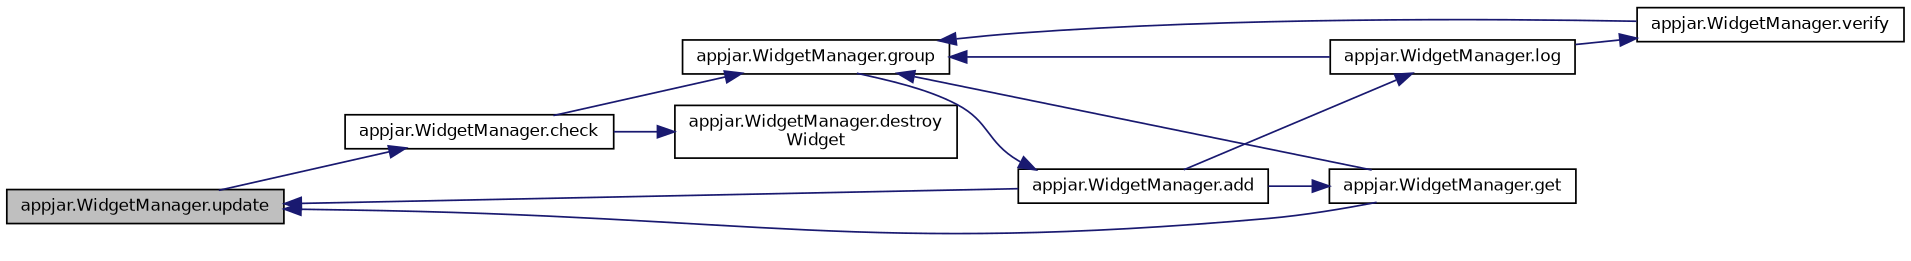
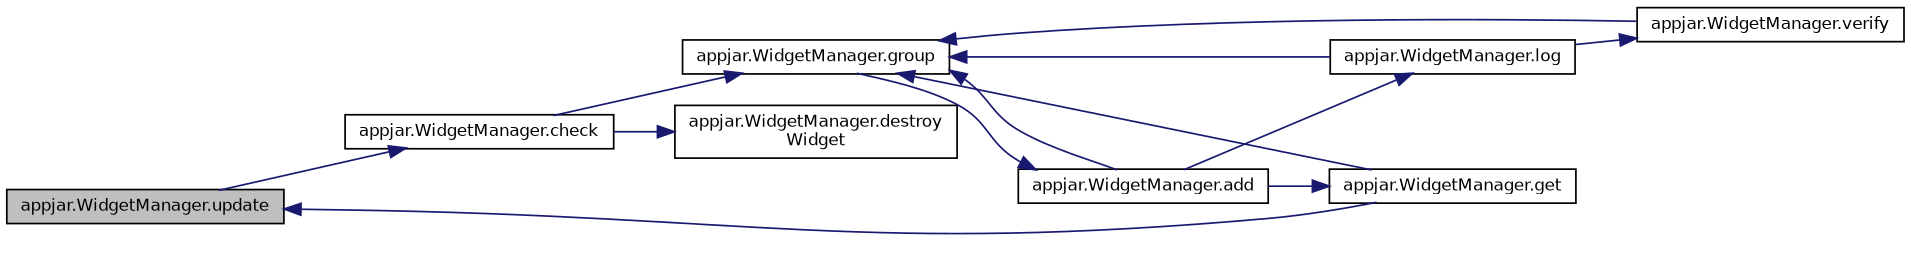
edge "appjar.WidgetManager.add" -> "appjar.WidgetManager.update": now "appjar.WidgetManager.add" -> "appjar.WidgetManager.group"
